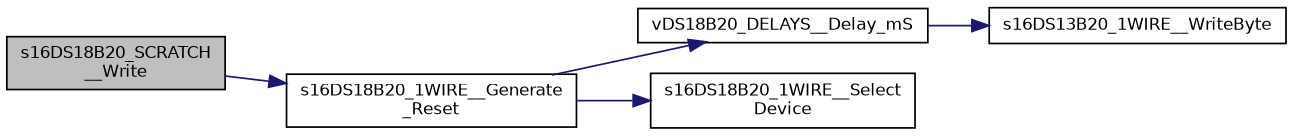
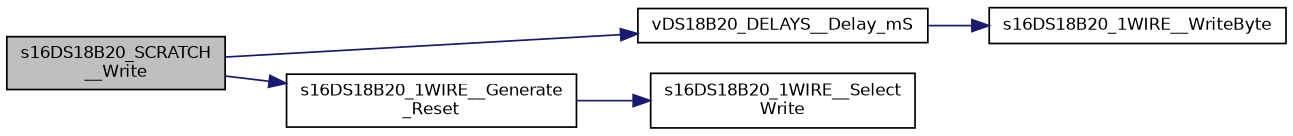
node "s16DS13B20_1WIRE__WriteByte": label "s16DS13B20_1WIRE__WriteByte" -> "s16DS18B20_1WIRE__WriteByte"
edge "s16DS18B20_1WIRE__Generate _Reset" -> "vDS18B20_DELAYS__Delay_mS": now "s16DS18B20_SCRATCH __Write" -> "vDS18B20_DELAYS__Delay_mS"
node "s16DS18B20_1WIRE__Select Device": label "s16DS18B20_1WIRE__Select Device" -> "s16DS18B20_1WIRE__Select Write"
